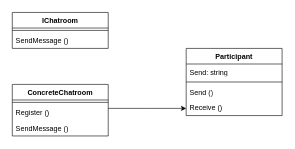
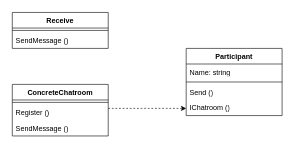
node "IChatroom": label "IChatroom" -> "Receive"
node "Send: string": label "Send: string" -> "Name: string"
edge "ConcreteChatroom" -> "Participant": style solid -> dashed
node "Receive ()": label "Receive ()" -> "IChatroom ()"
